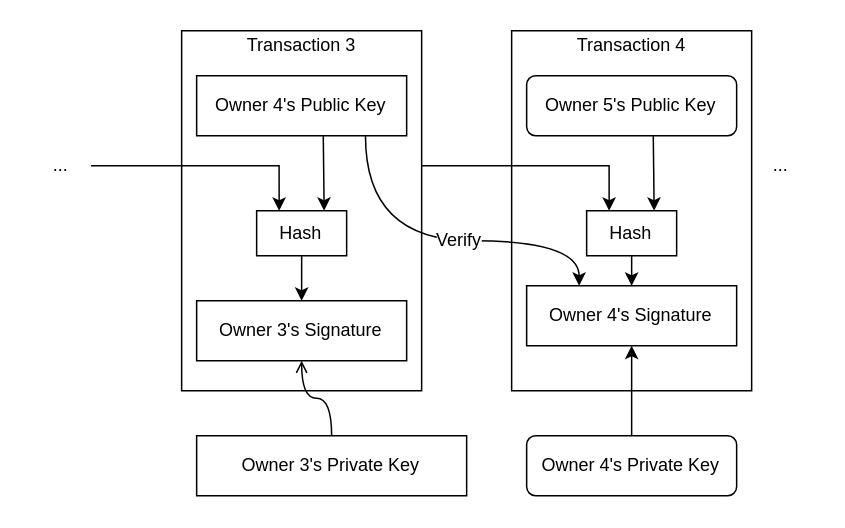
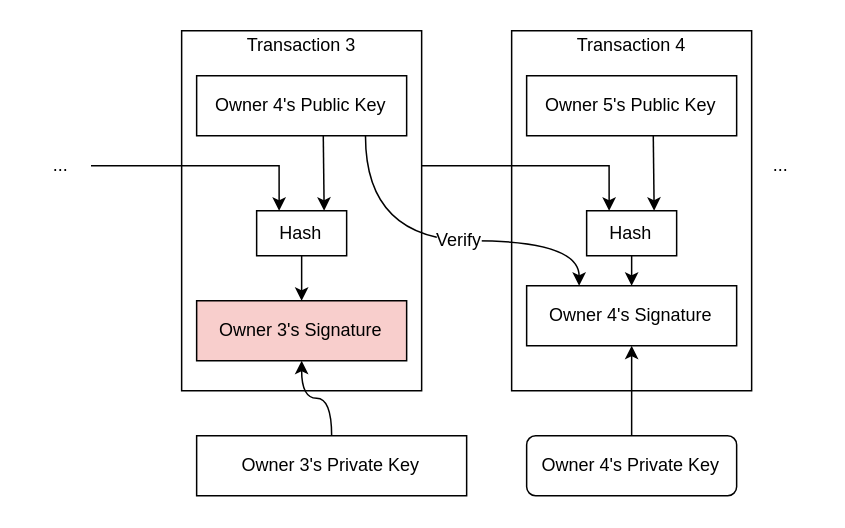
node "Owner 5's Public Key": shape rounded rectangle -> rectangle
node "Owner 3's Signature": fillcolor #ffffff -> #f8cecc
edge "Owner 3's Private Key" -> "Owner 3's Signature": arrowhead open -> classic
